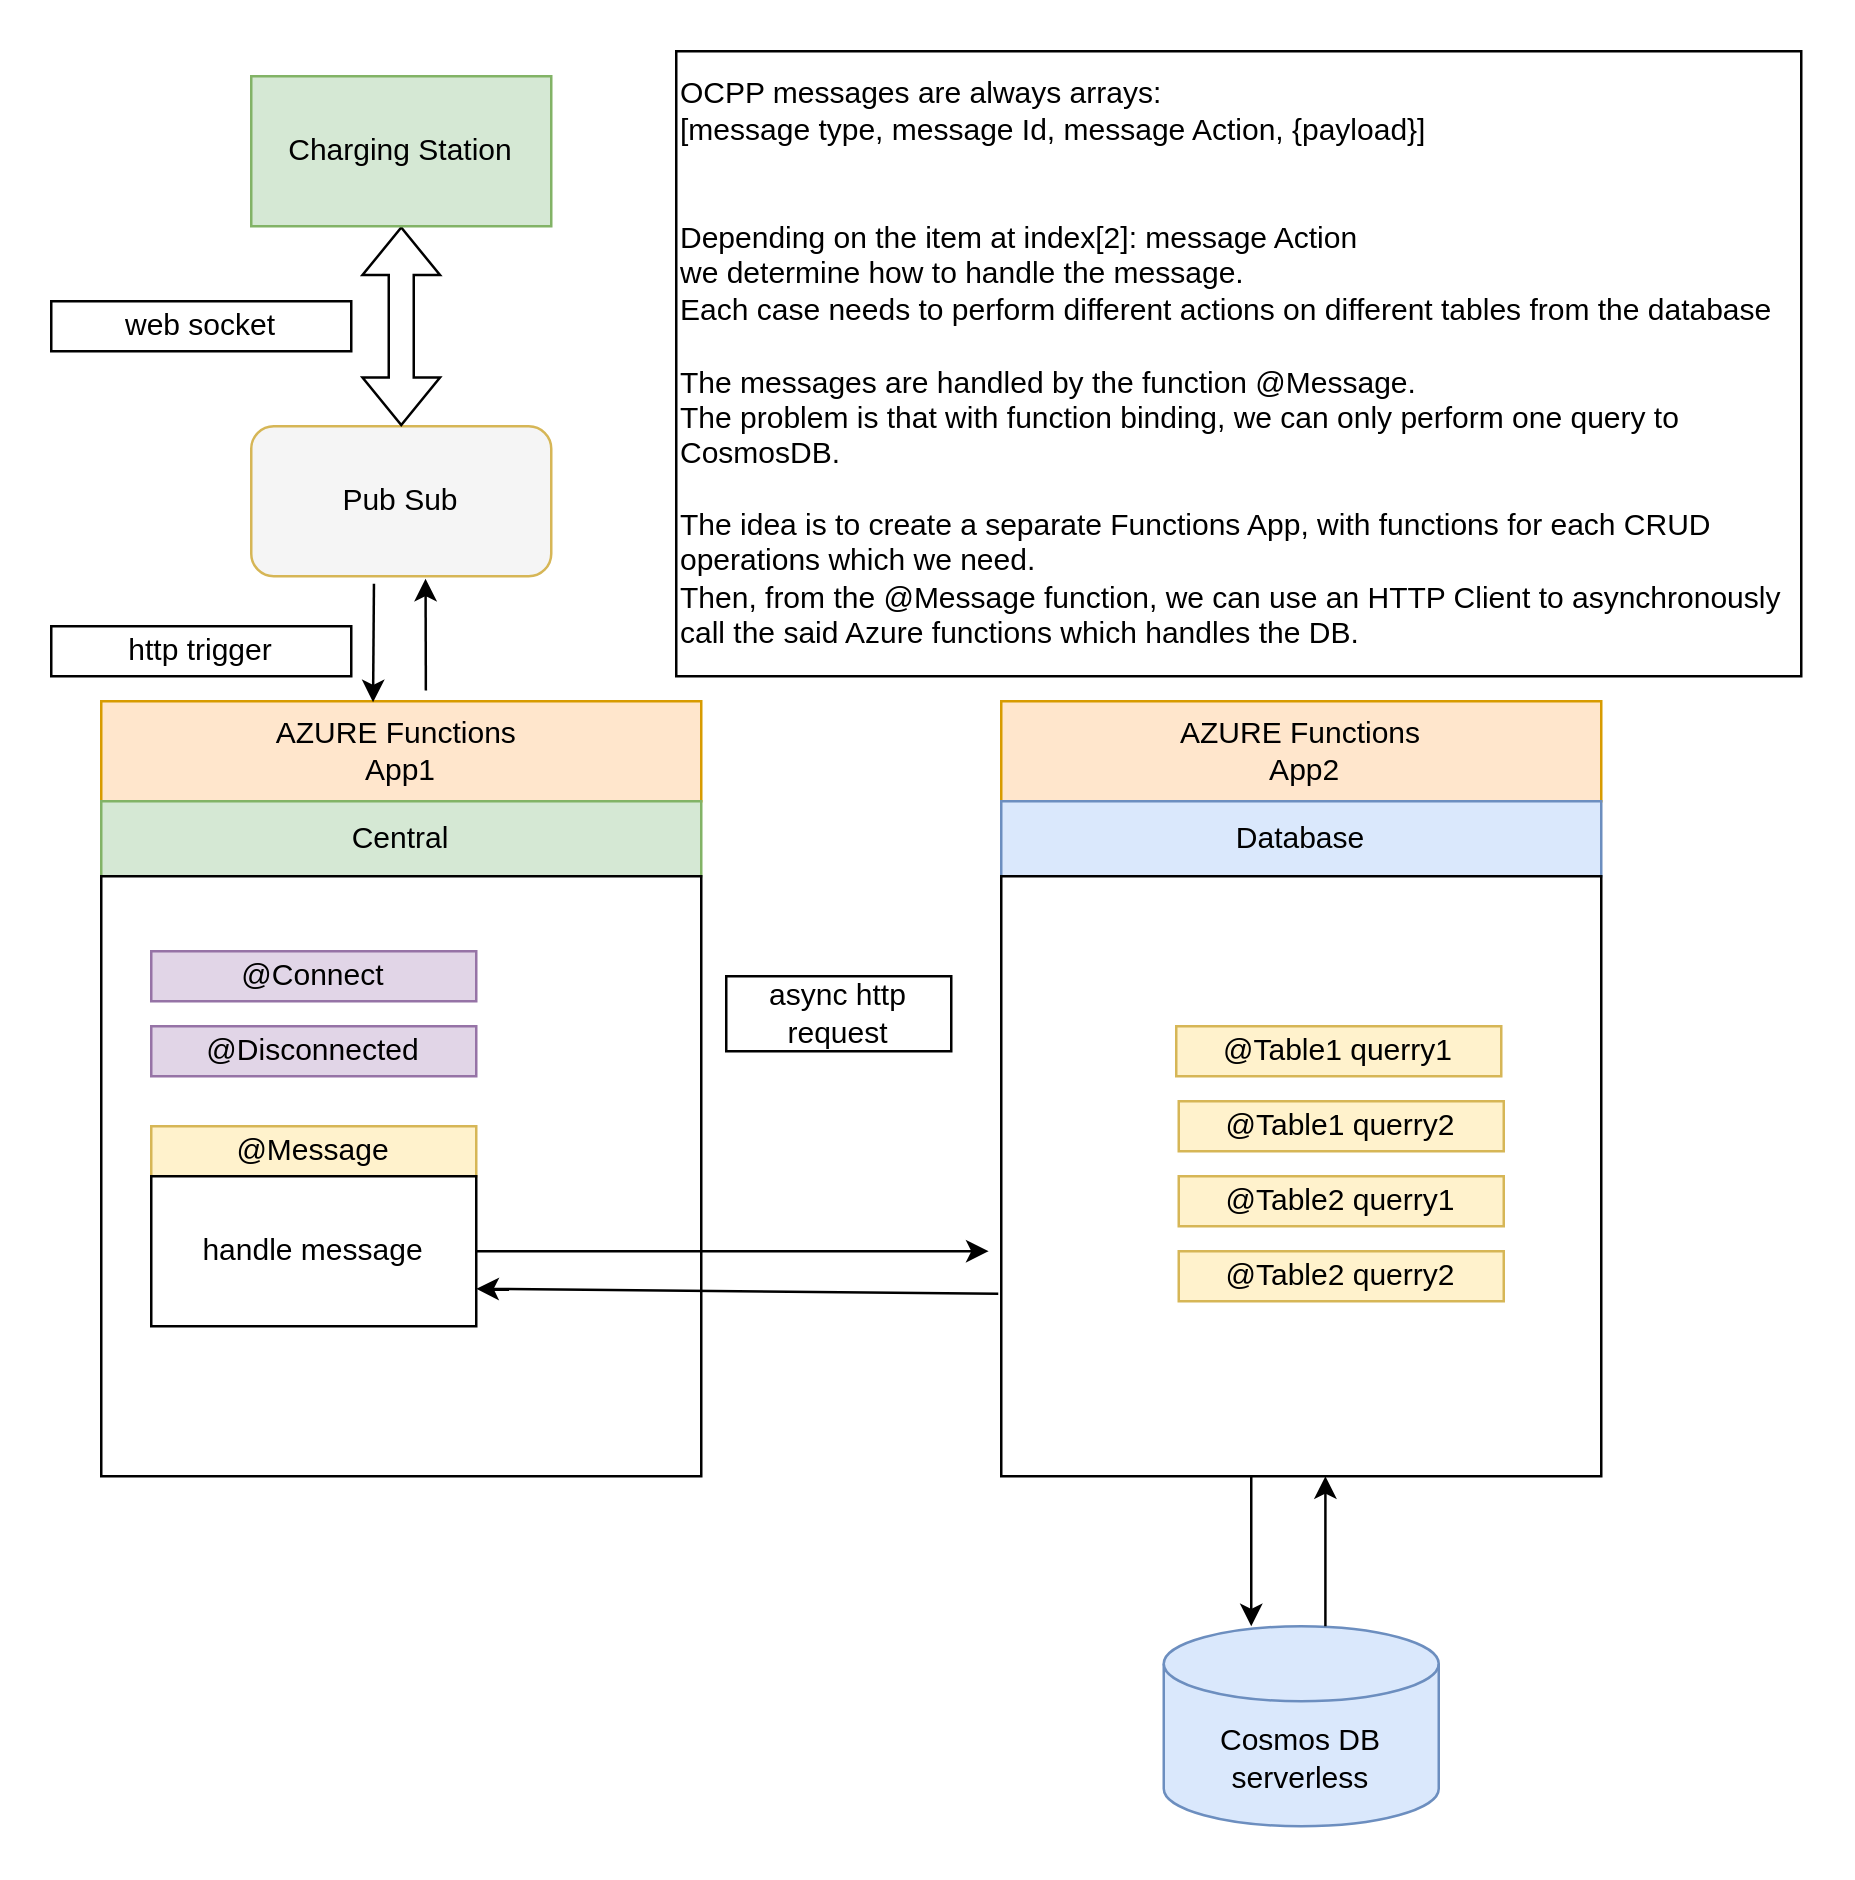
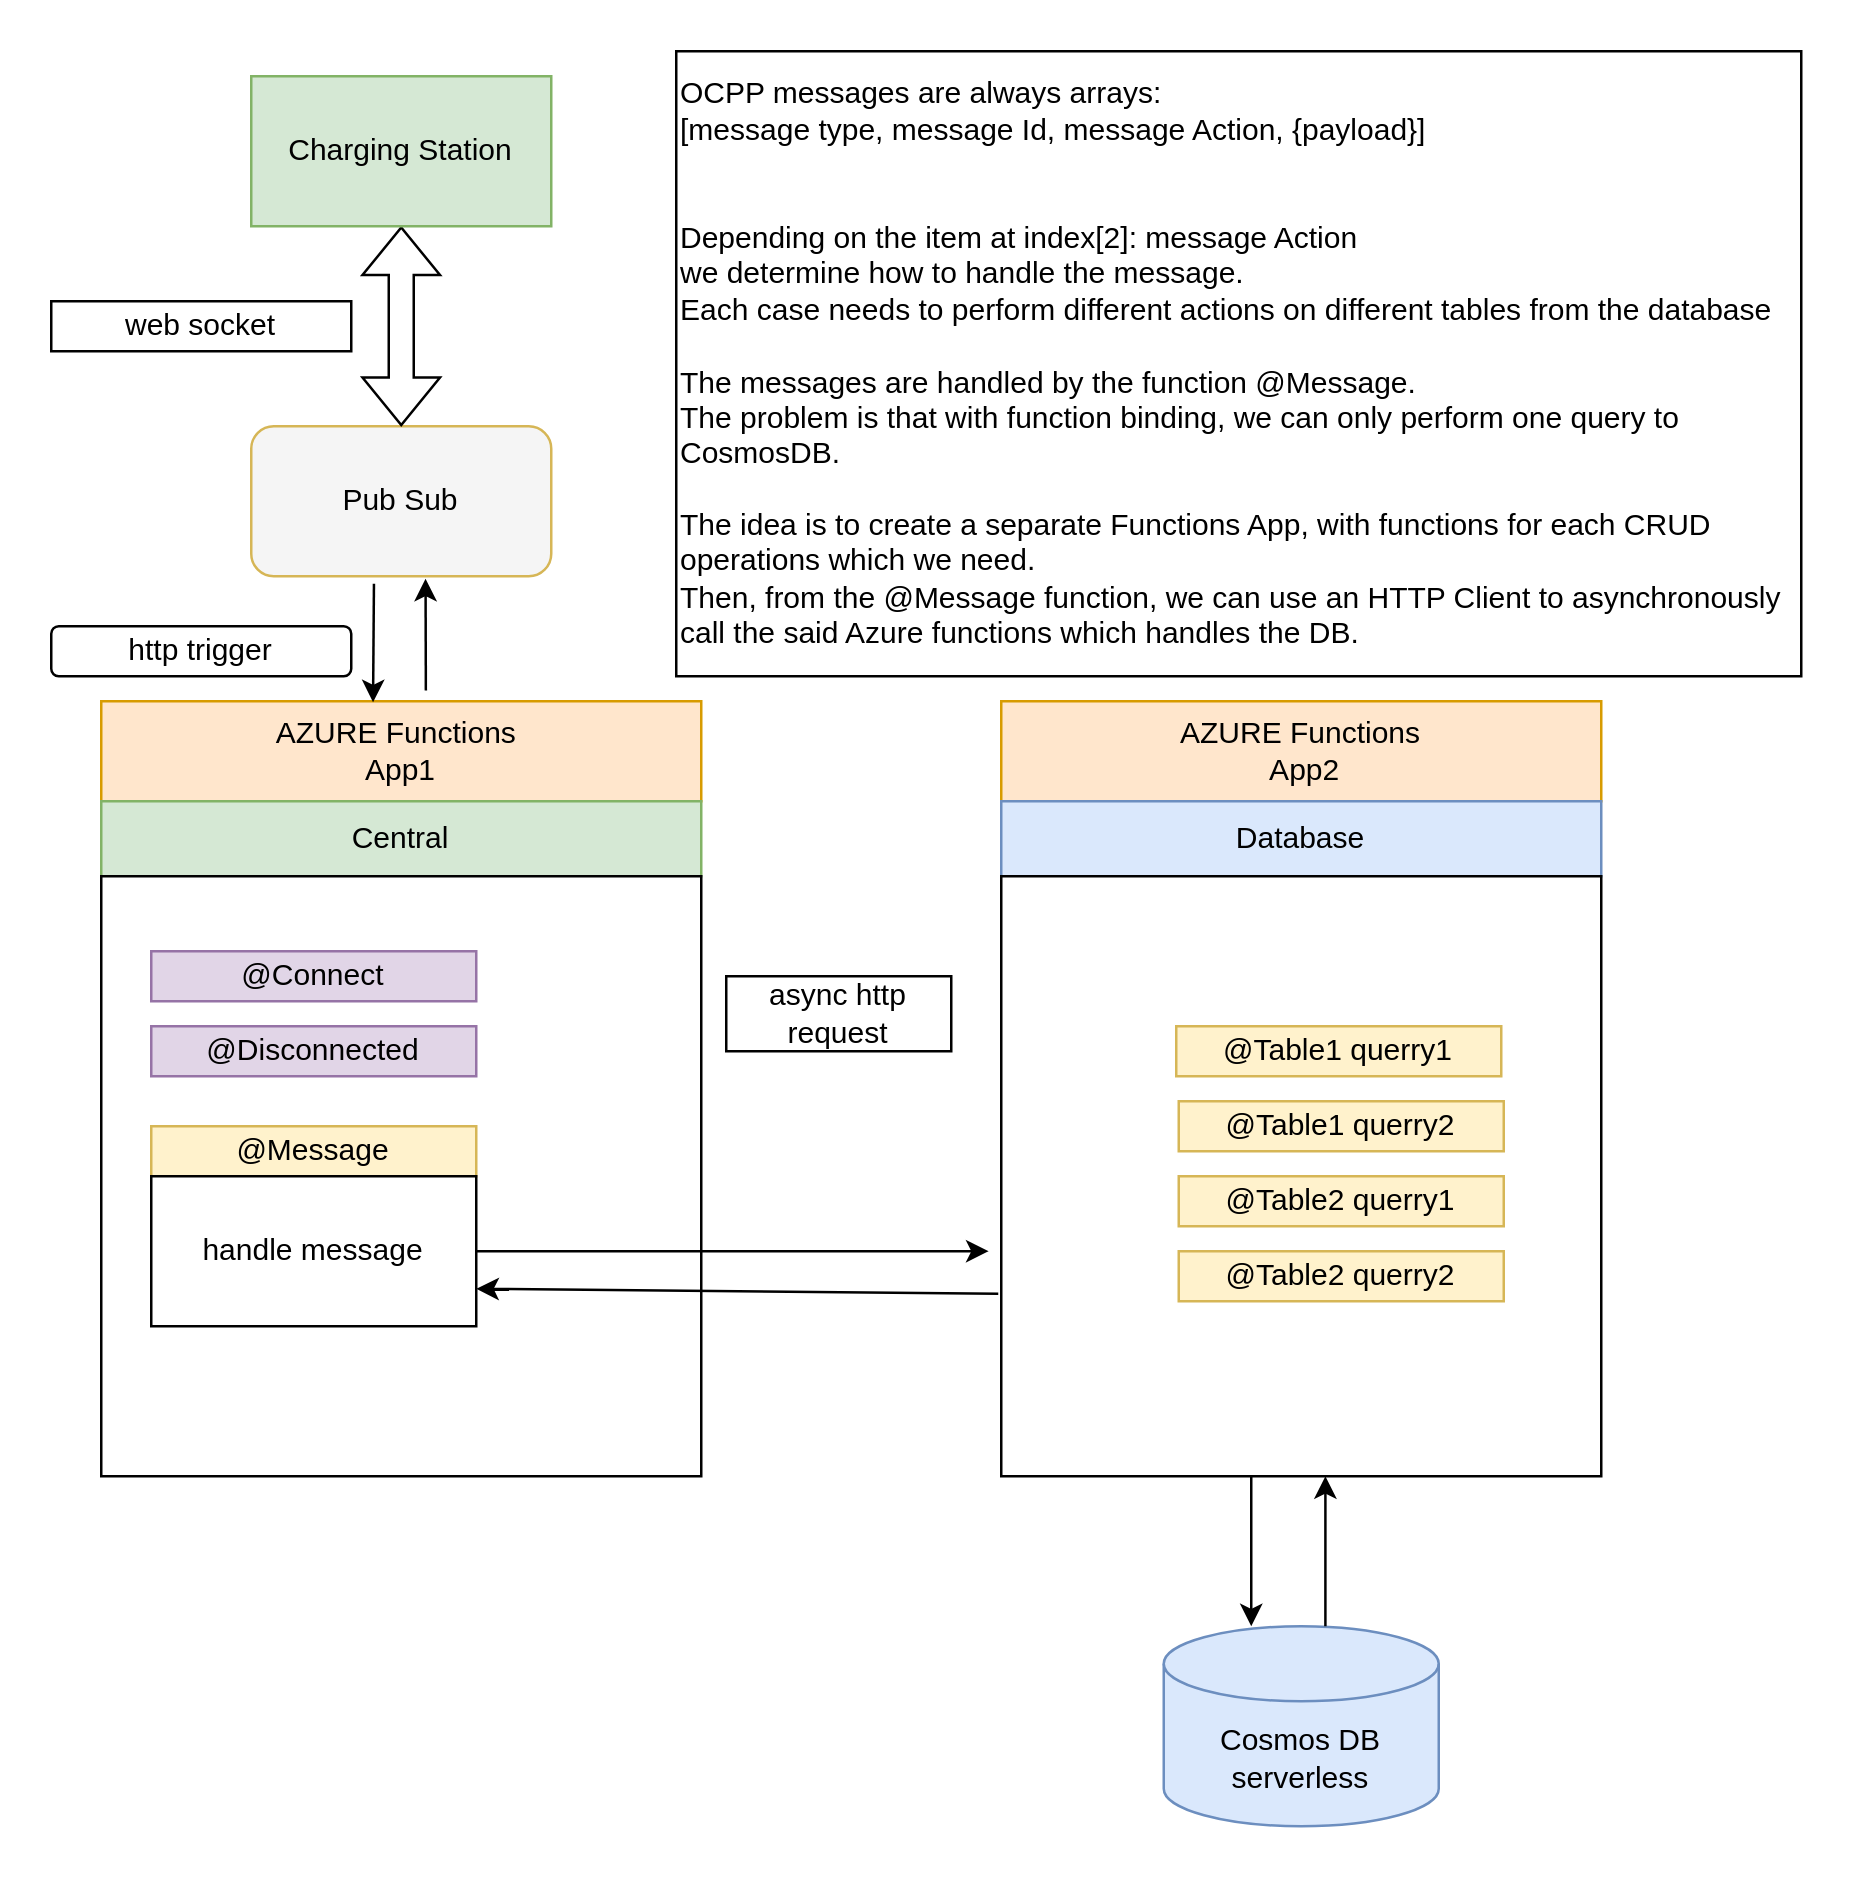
node "http trigger": shape rectangle -> rounded rectangle
